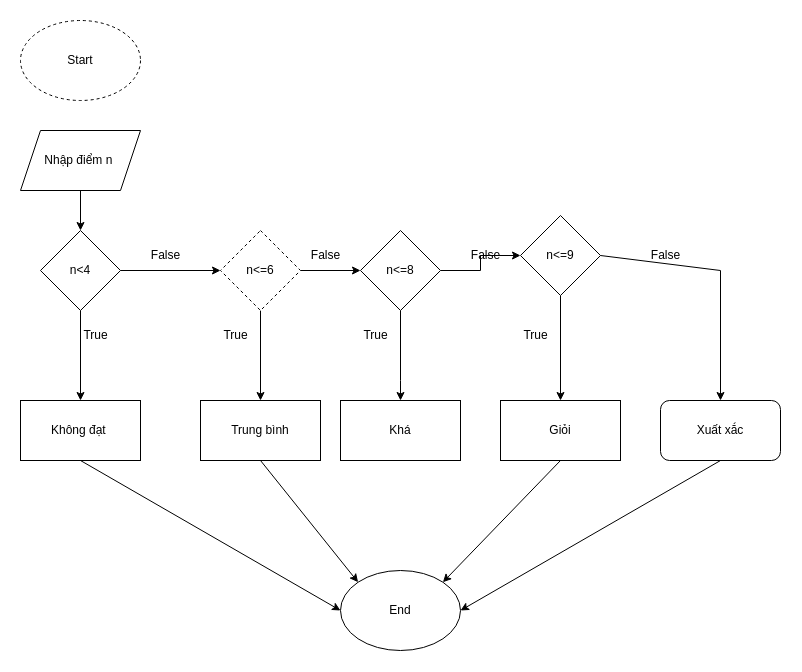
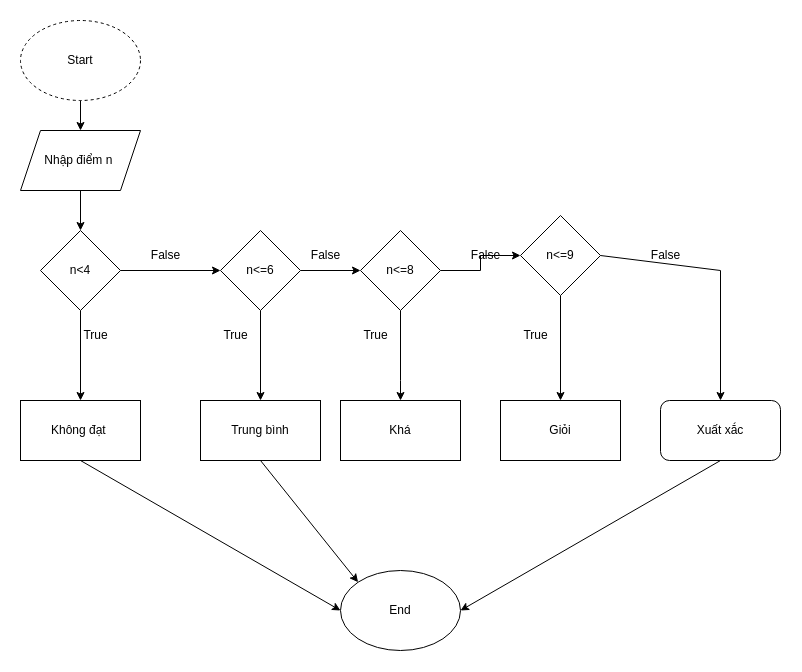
edge "Start" -> "Nhập điểm n": added
node "n<=6": style dashed -> solid
edge "Giỏi" -> "End": removed
